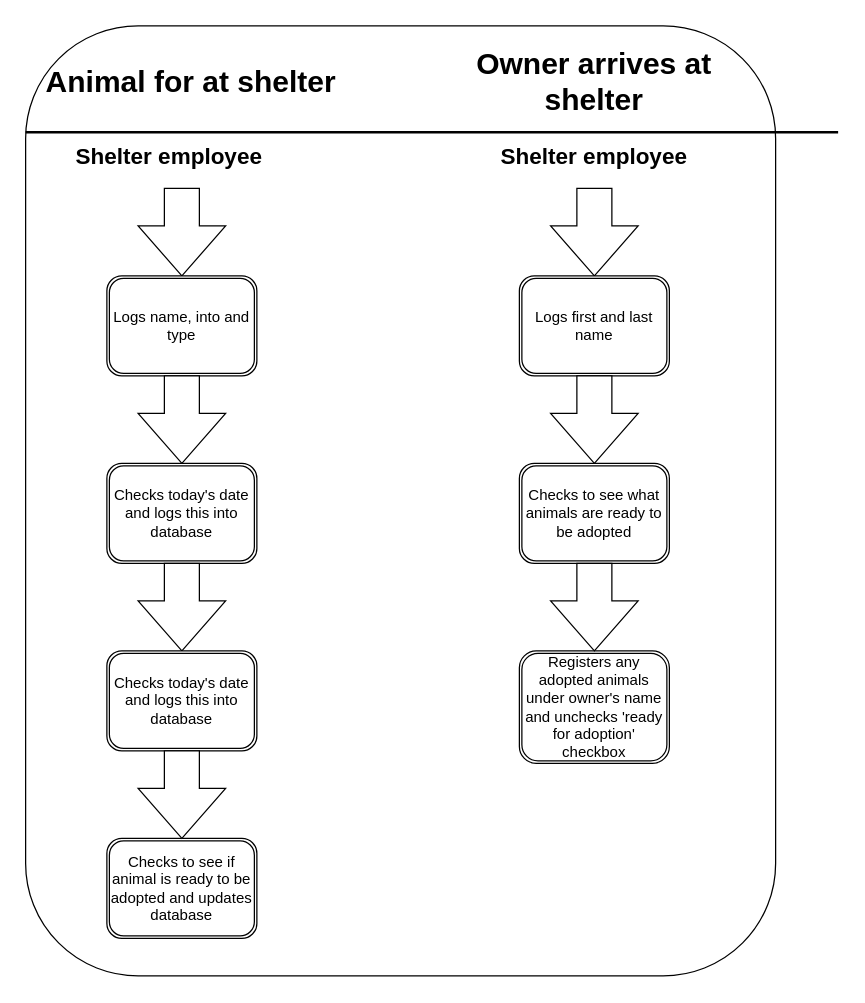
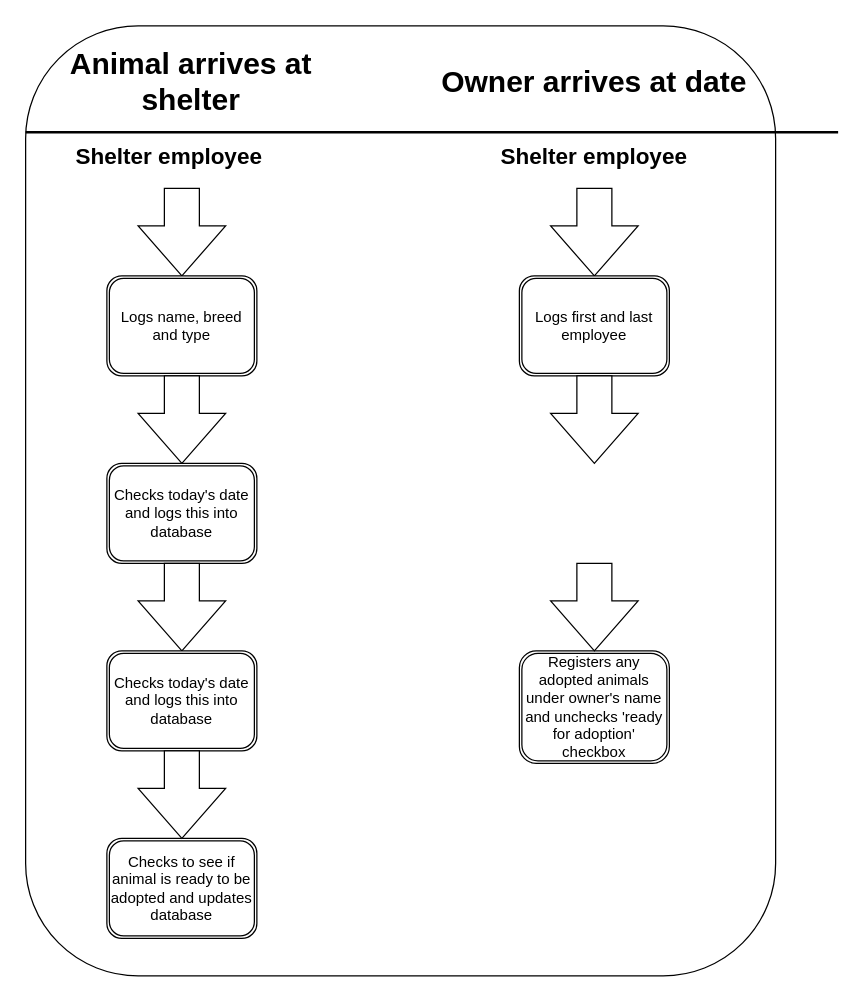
node "Animal for at shelter": label "Animal for at shelter" -> "Animal arrives at shelter"
node "Owner arrives at shelter": label "Owner arrives at shelter" -> "Owner arrives at date"
node "Logs name, into and type": label "Logs name, into and type" -> "Logs name, breed and type"
node "Logs first and last name": label "Logs first and last name" -> "Logs first and last employee"
node "Checks to see what animals are ready to be adopted": removed
